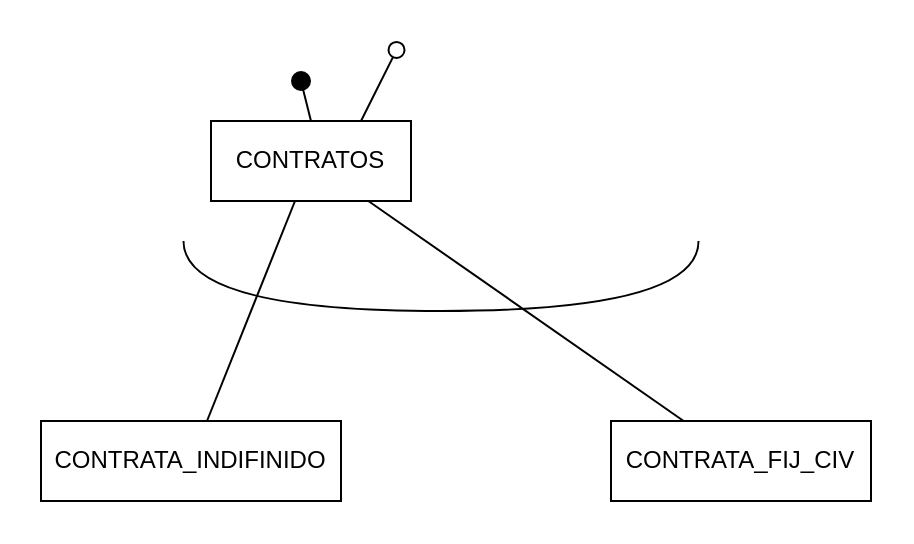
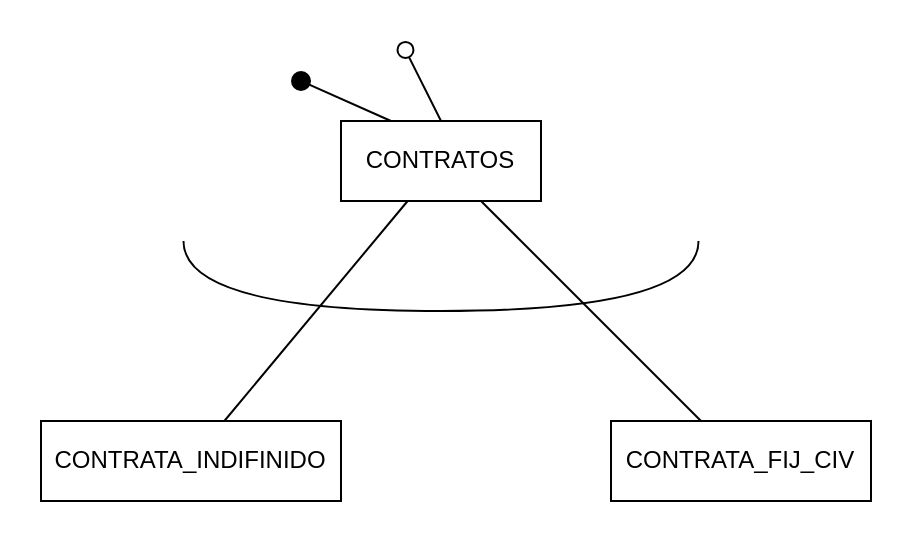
node "CONTRATOS": moved (311, 161) -> (441, 161)
